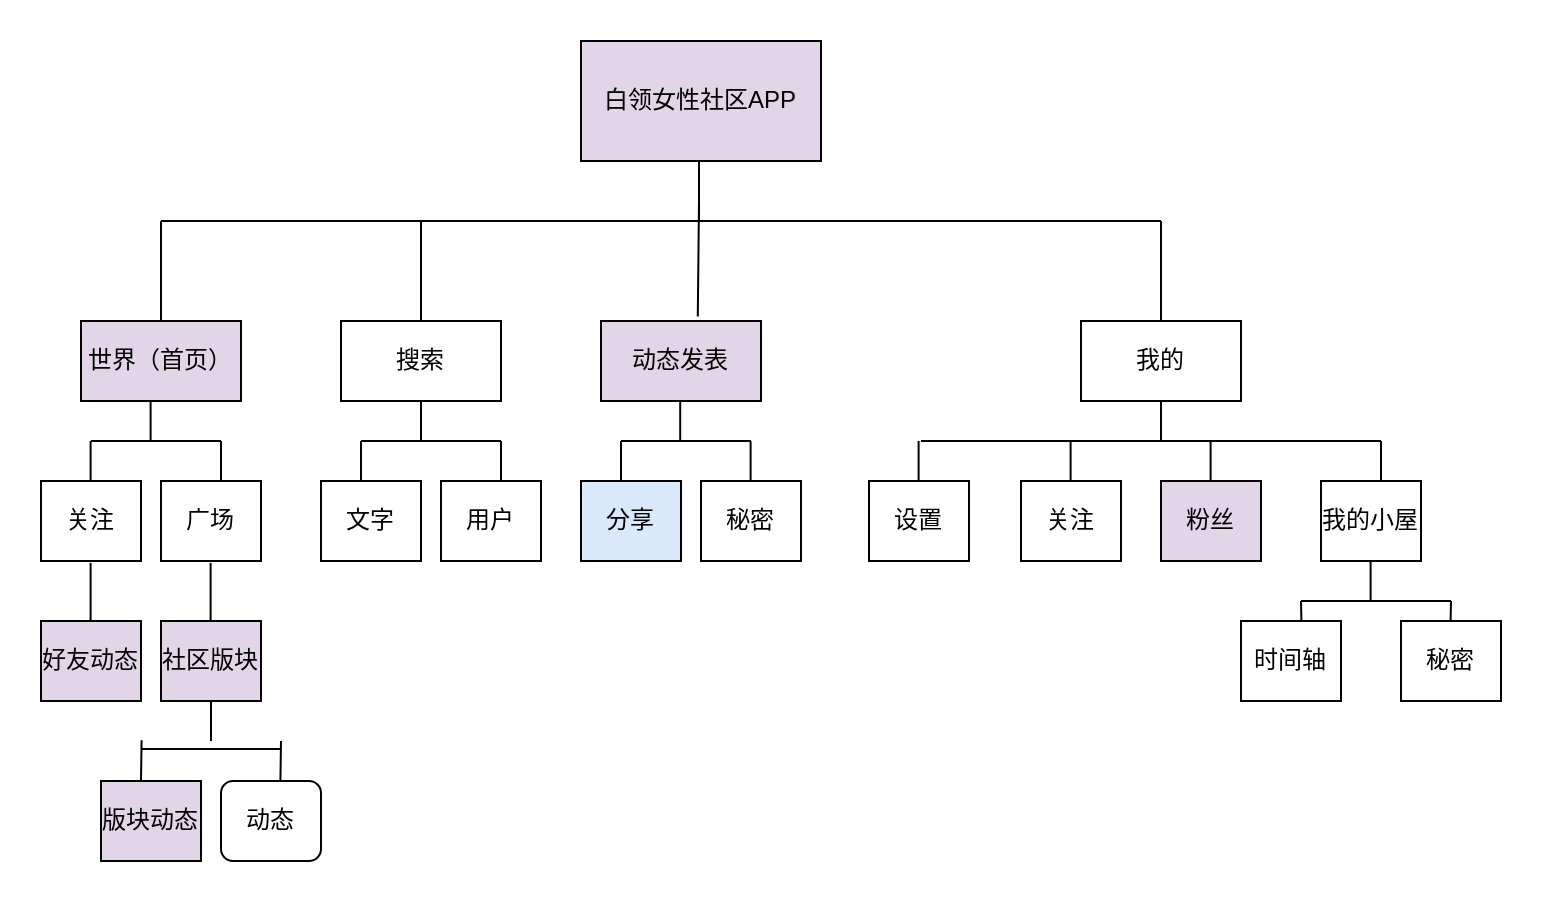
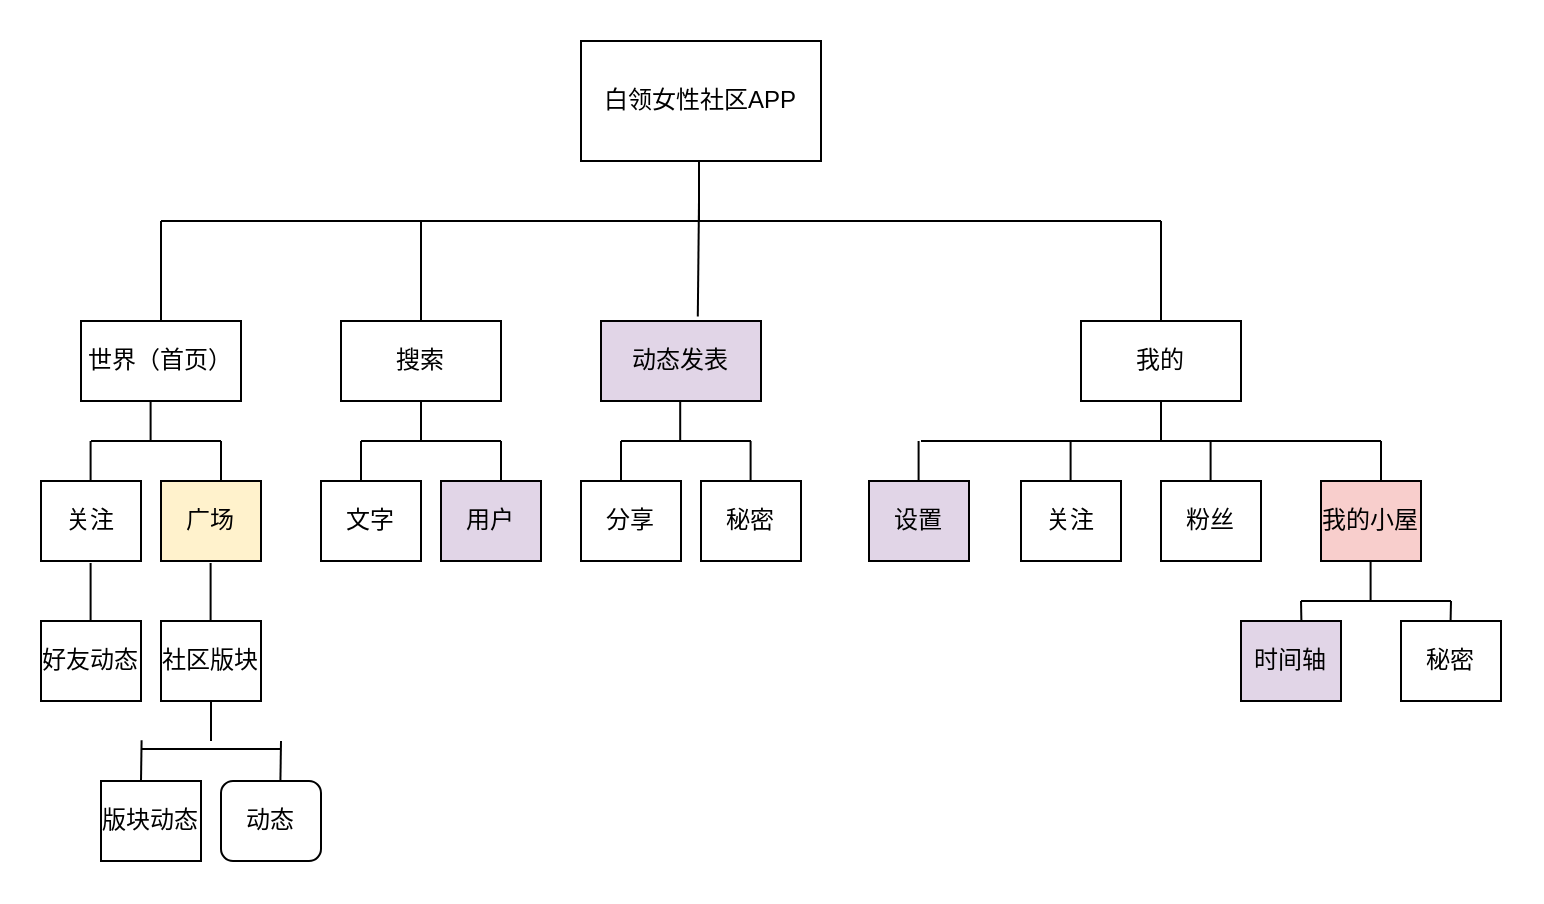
node "白领女性社区APP": fillcolor #e1d5e7 -> #ffffff
node "世界（首页）": fillcolor #e1d5e7 -> #ffffff
node "广场": fillcolor #ffffff -> #fff2cc
node "用户": fillcolor #ffffff -> #e1d5e7
node "分享": fillcolor #dae8fc -> #ffffff
node "设置": fillcolor #ffffff -> #e1d5e7
node "粉丝": fillcolor #e1d5e7 -> #ffffff
node "我的小屋": fillcolor #ffffff -> #f8cecc
node "好友动态": fillcolor #e1d5e7 -> #ffffff
node "社区版块": fillcolor #e1d5e7 -> #ffffff
node "时间轴": fillcolor #ffffff -> #e1d5e7
node "版块动态": fillcolor #e1d5e7 -> #ffffff
